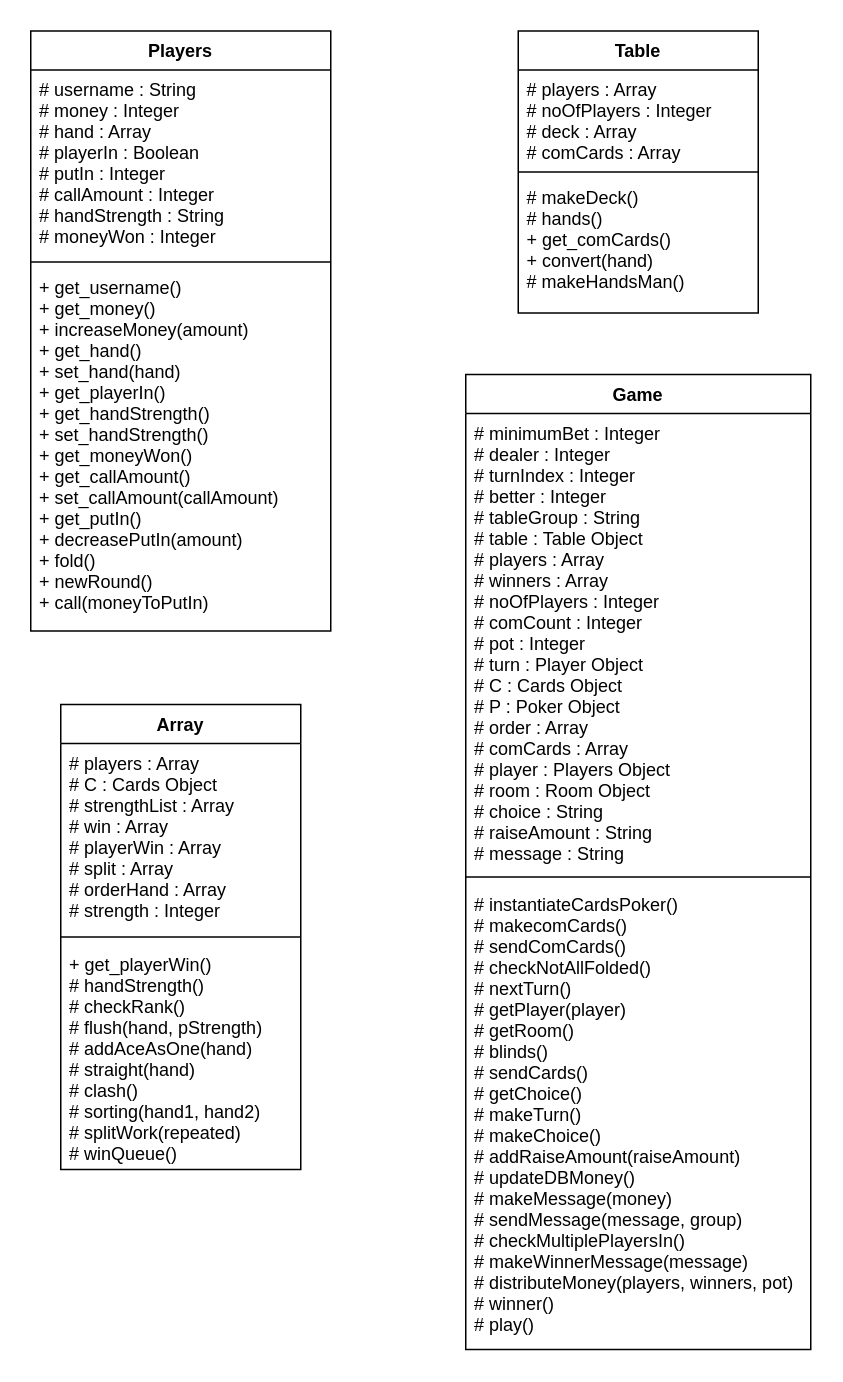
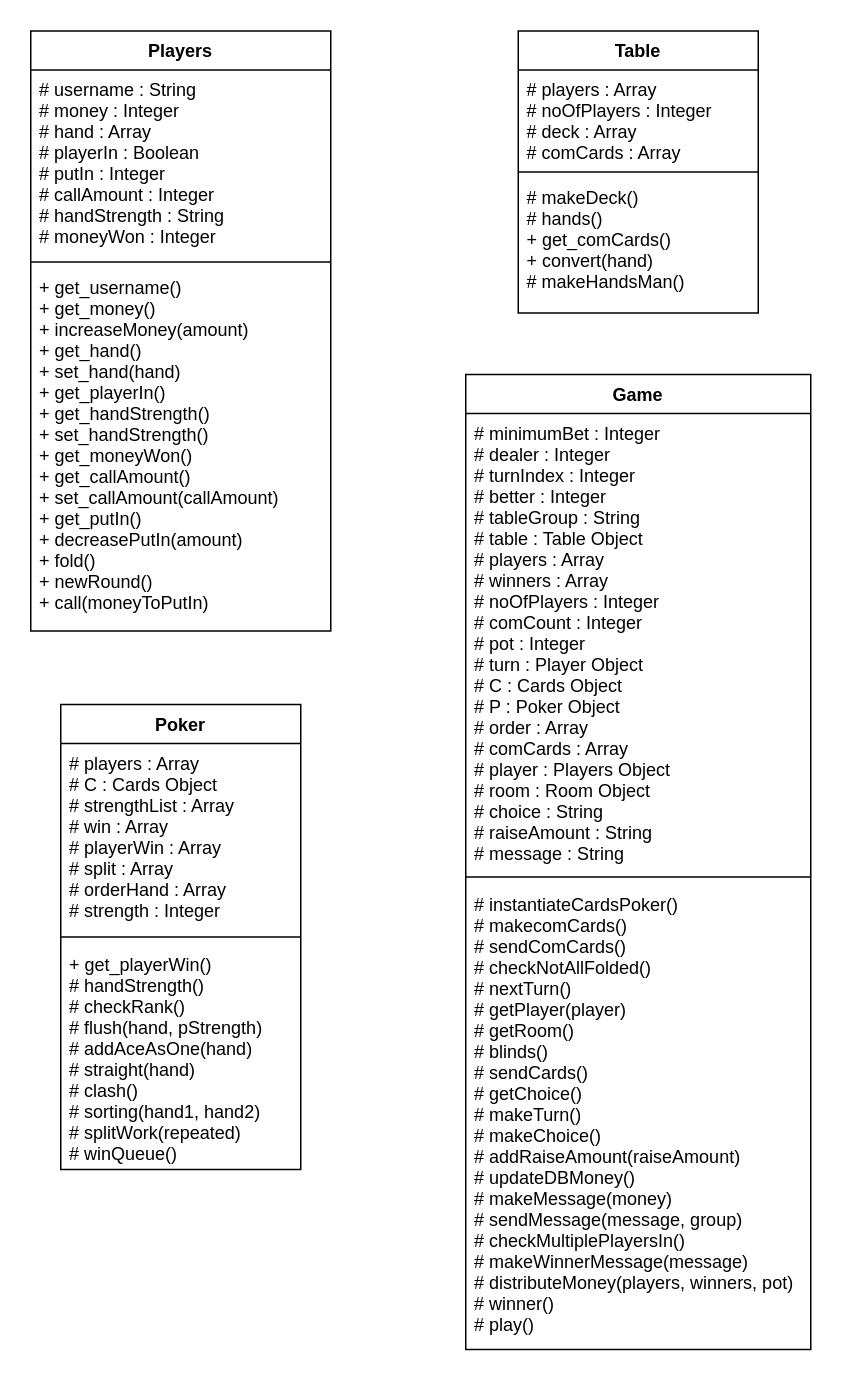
node "Array": label "Array" -> "Poker"
